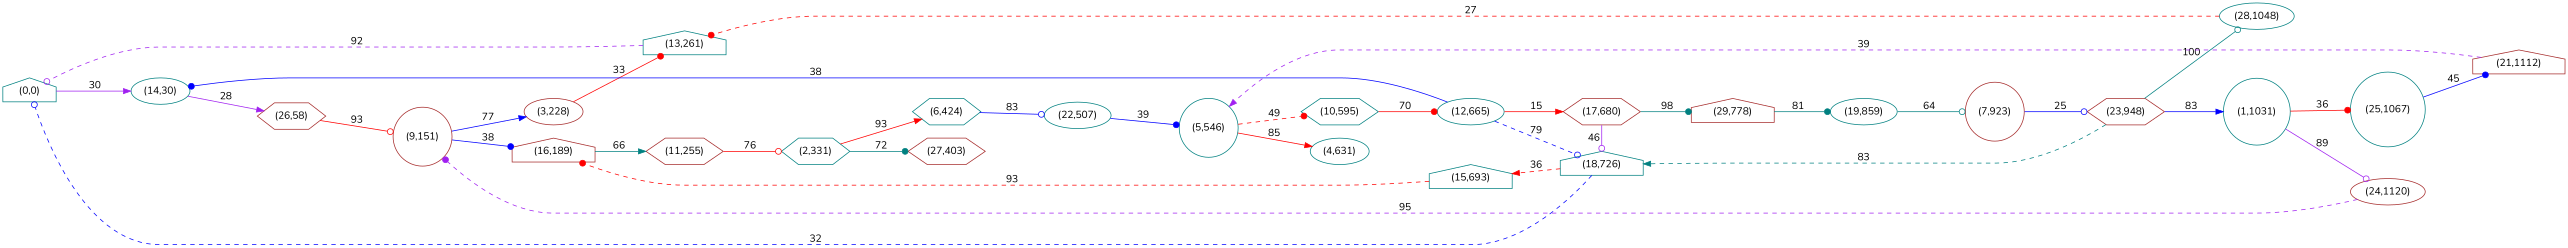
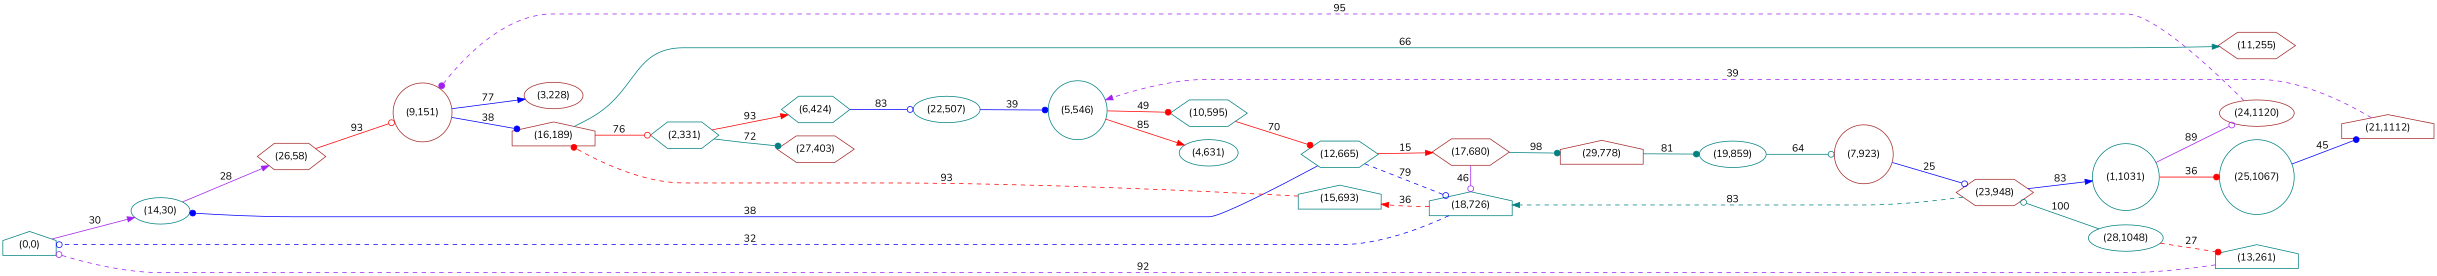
edge "(23,948)" -> "(28,1048)": reversed
edge "(3,228)" -> "(13,261)": removed, label "33"
node "(12,665)": shape ellipse -> hexagon
edge "(5,546)" -> "(10,595)": style dashed -> solid
edge "(11,255)" -> "(2,331)": now "(16,189)" -> "(2,331)"
